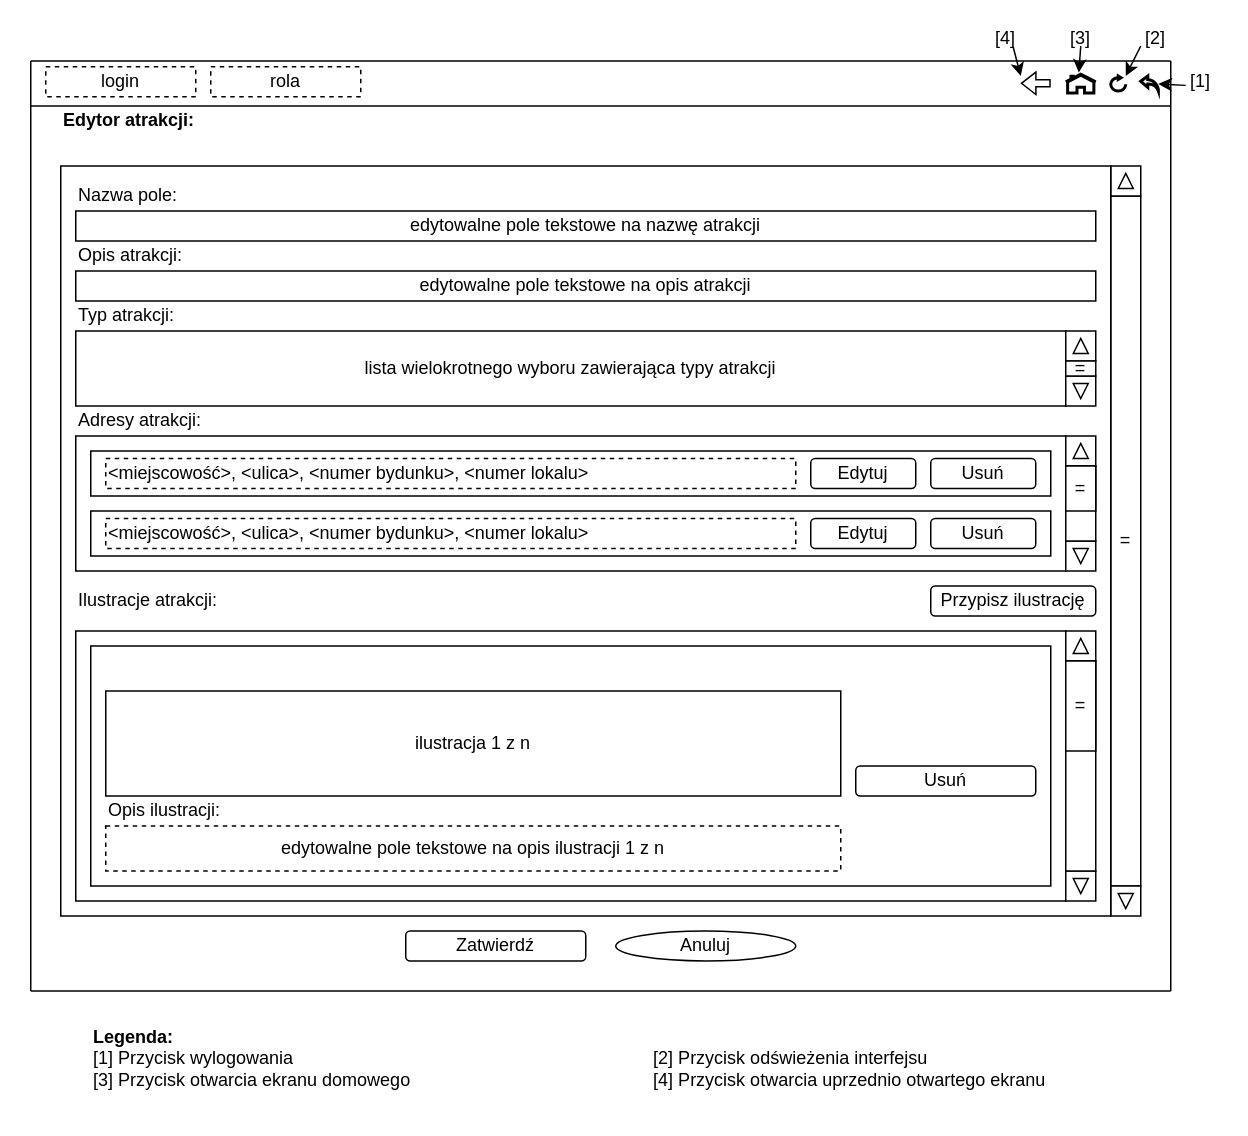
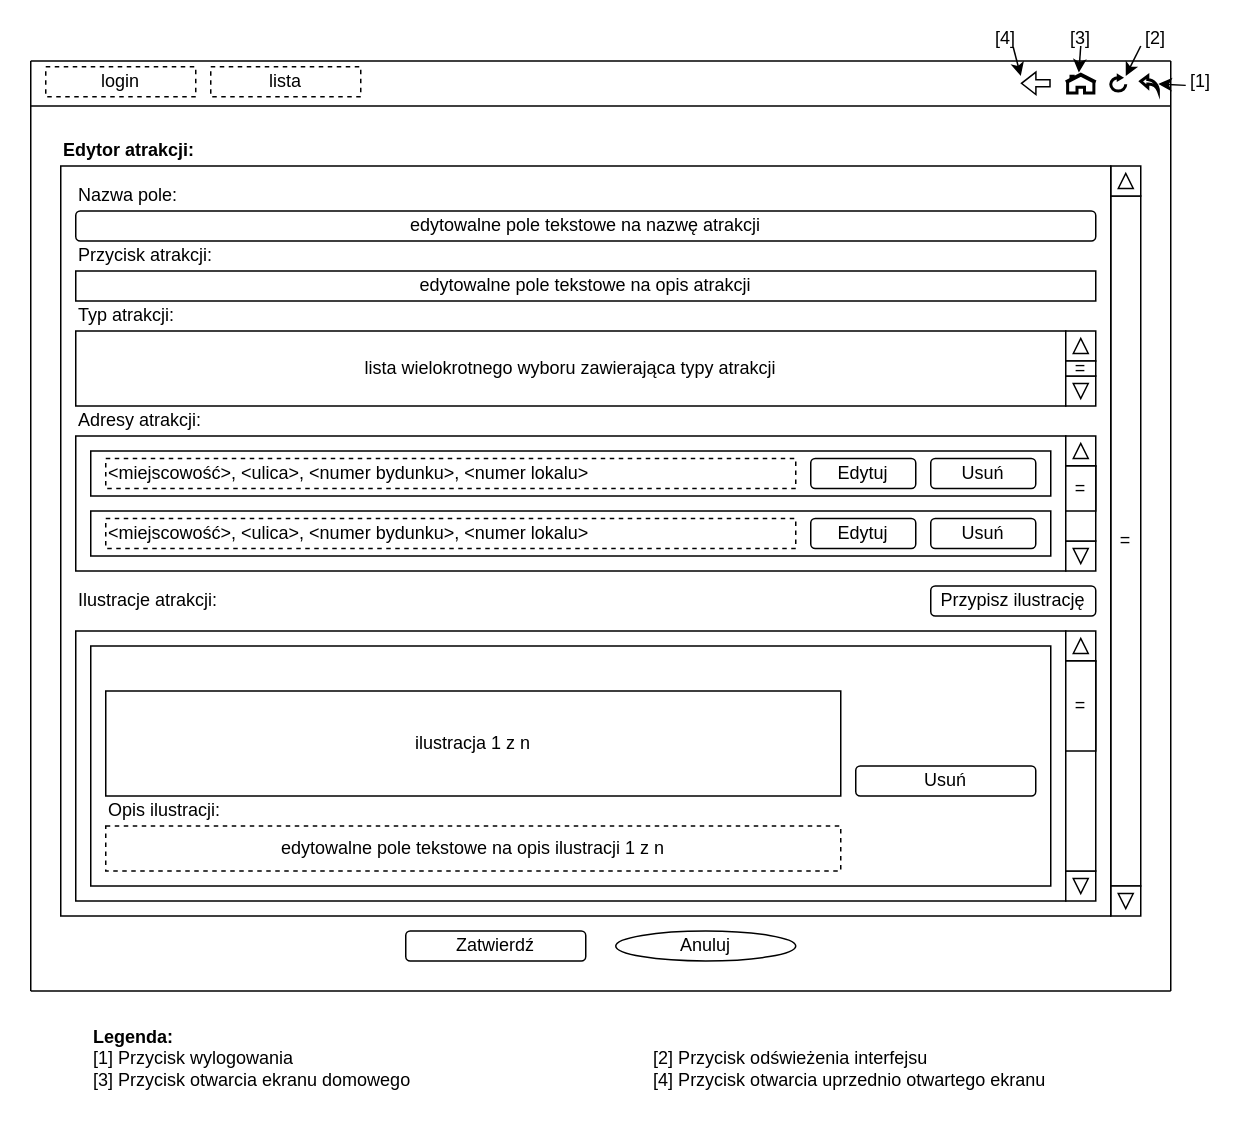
node "rola": label "rola" -> "lista"
node "Edytor atrakcji:": moved (601, 121) -> (601, 151)
node "edytowalne pole tekstowe na nazwę atrakcji": shape rectangle -> rounded rectangle
node "Opis atrakcji:": label "Opis atrakcji:" -> "Przycisk atrakcji:"
